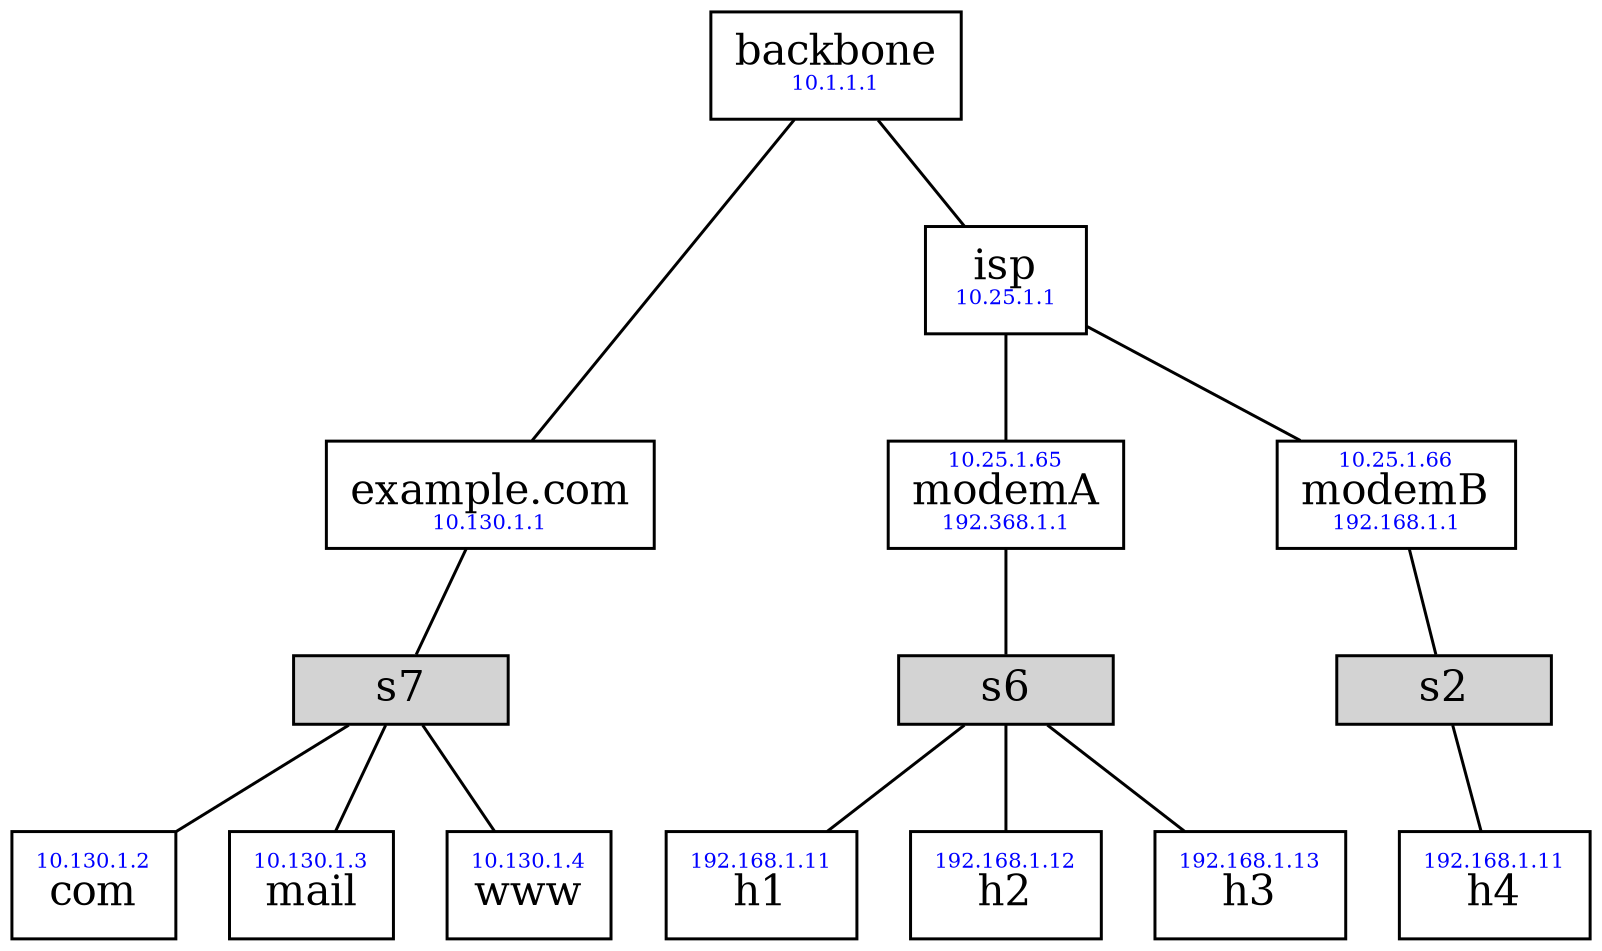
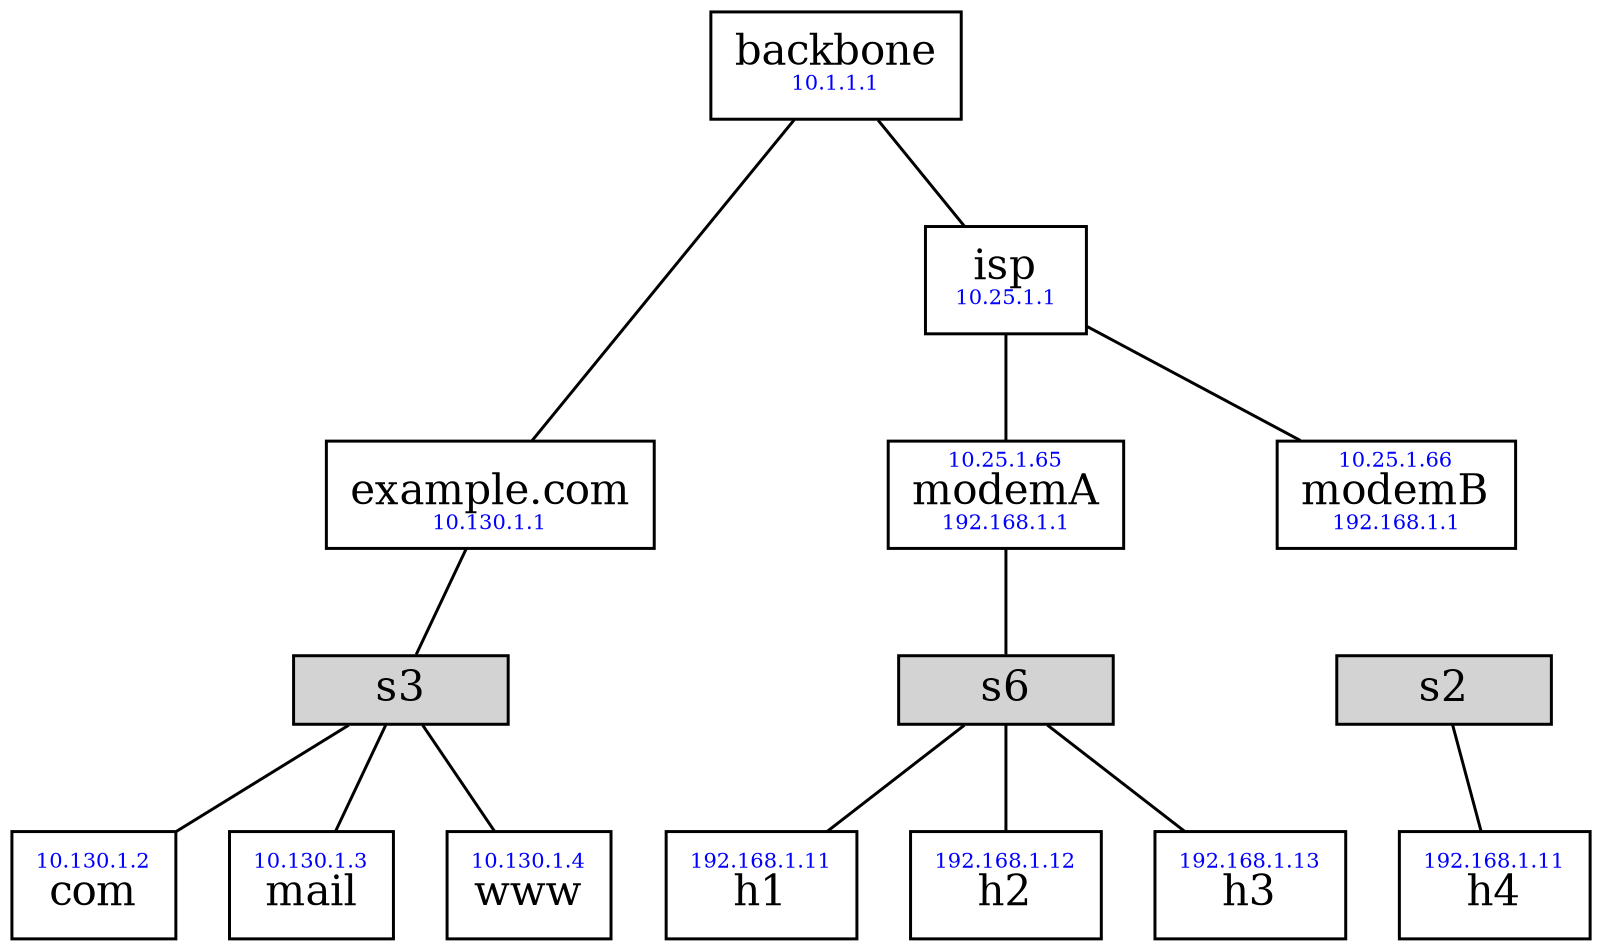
node "10.25.1.65": text "192.368.1.1" -> "192.168.1.1"
edge "10.25.1.66" -- "s2": removed
node "s7": label "s7" -> "s3"
